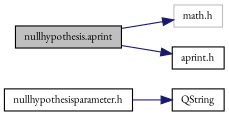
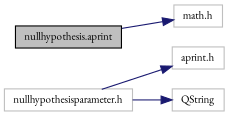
edge "nullhypothesis.aprint" -> "aprint.h": now "nullhypothesisparameter.h" -> "aprint.h"
node "aprint.h": color black -> grey75
node "nullhypothesisparameter.h": color black -> grey75
node "QString": color black -> grey75
